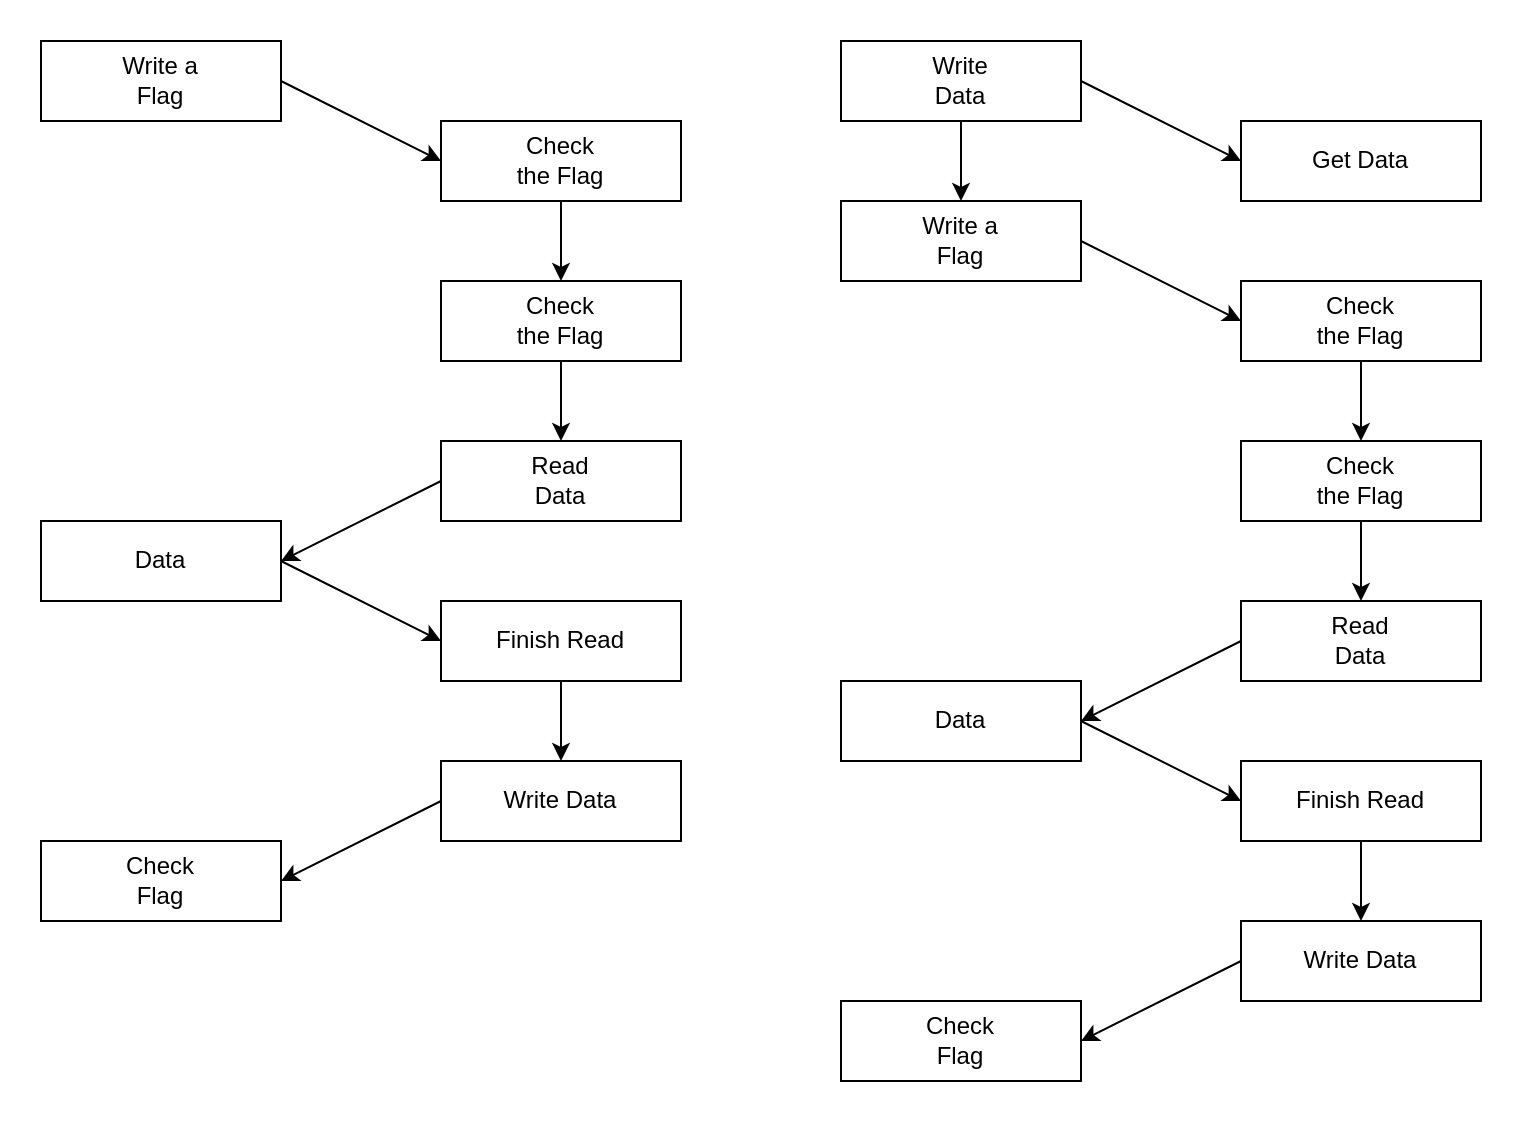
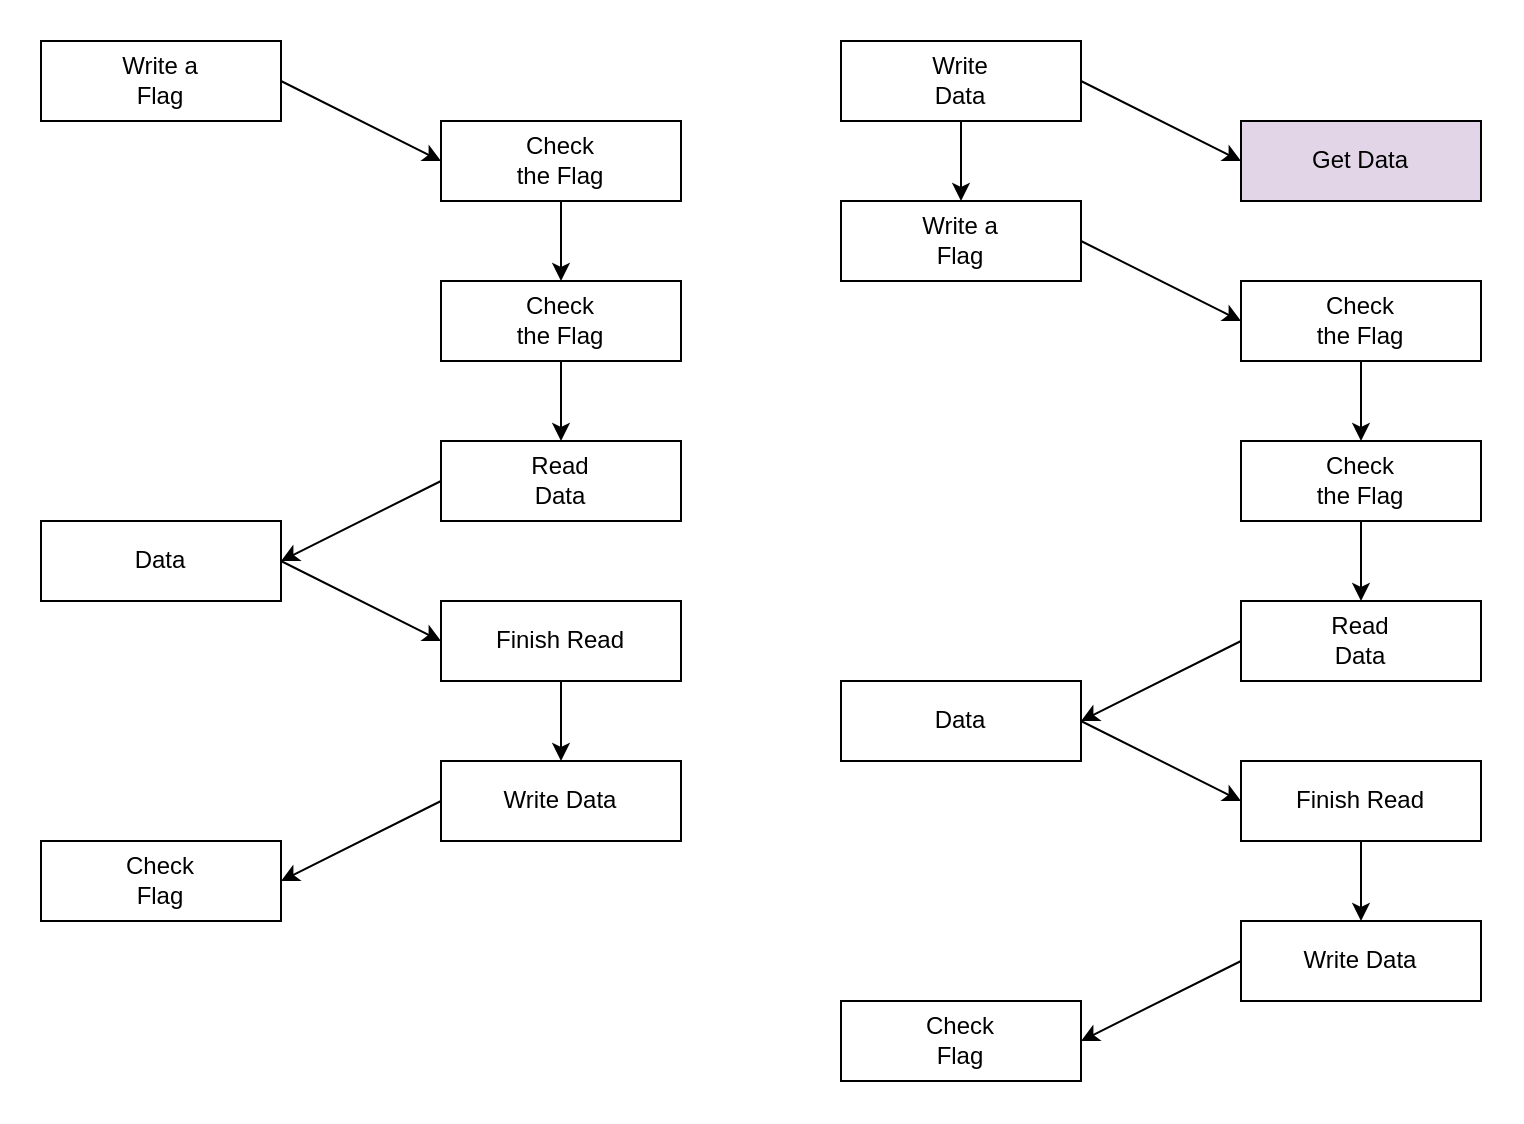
node "Get Data": fillcolor #ffffff -> #e1d5e7
